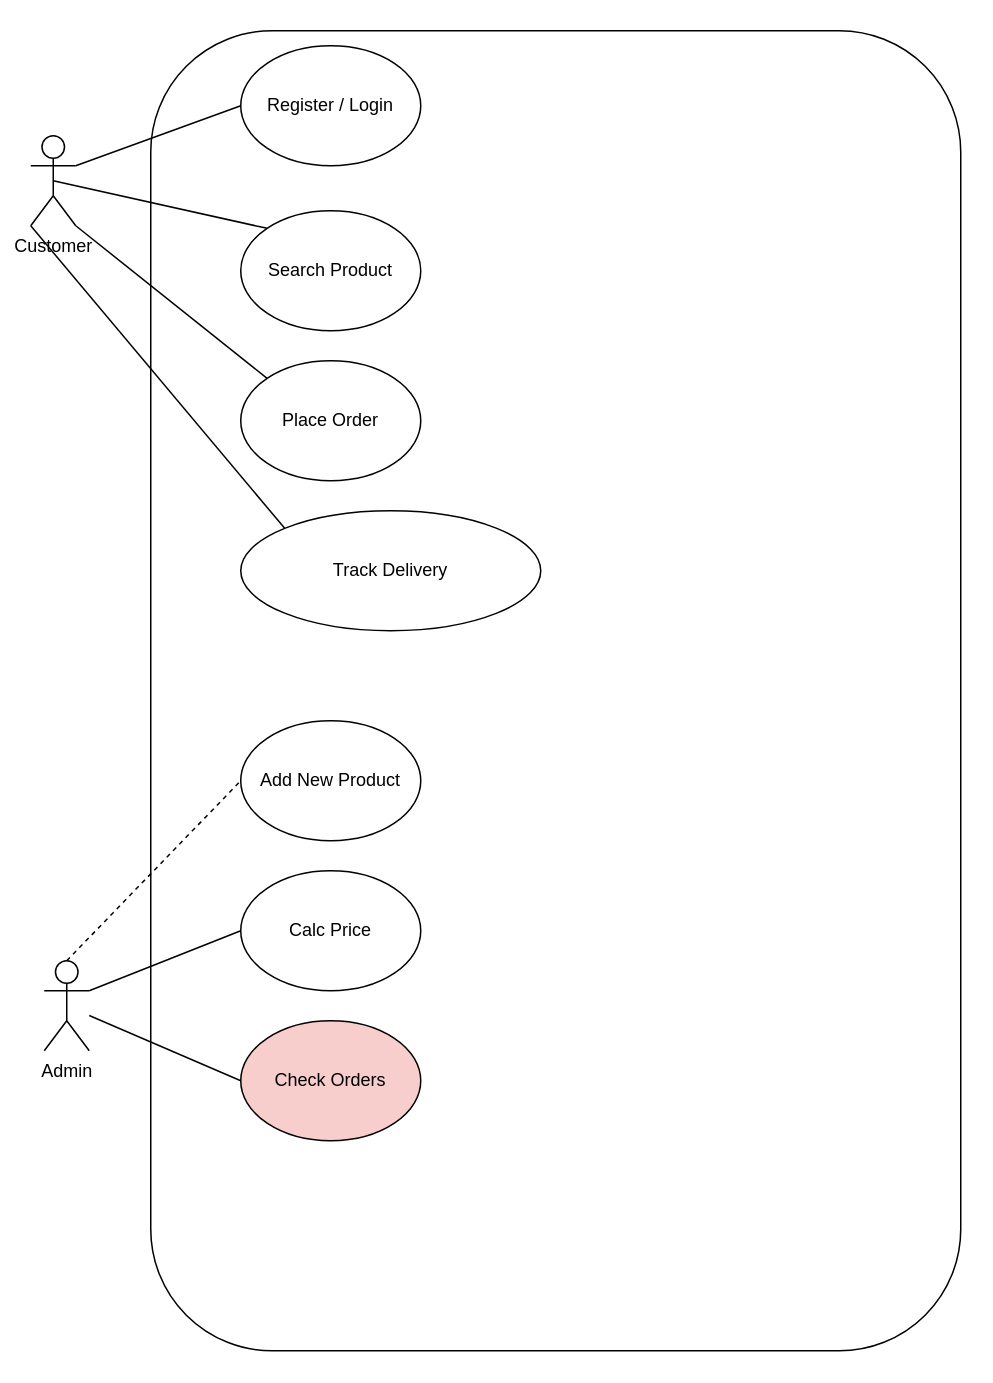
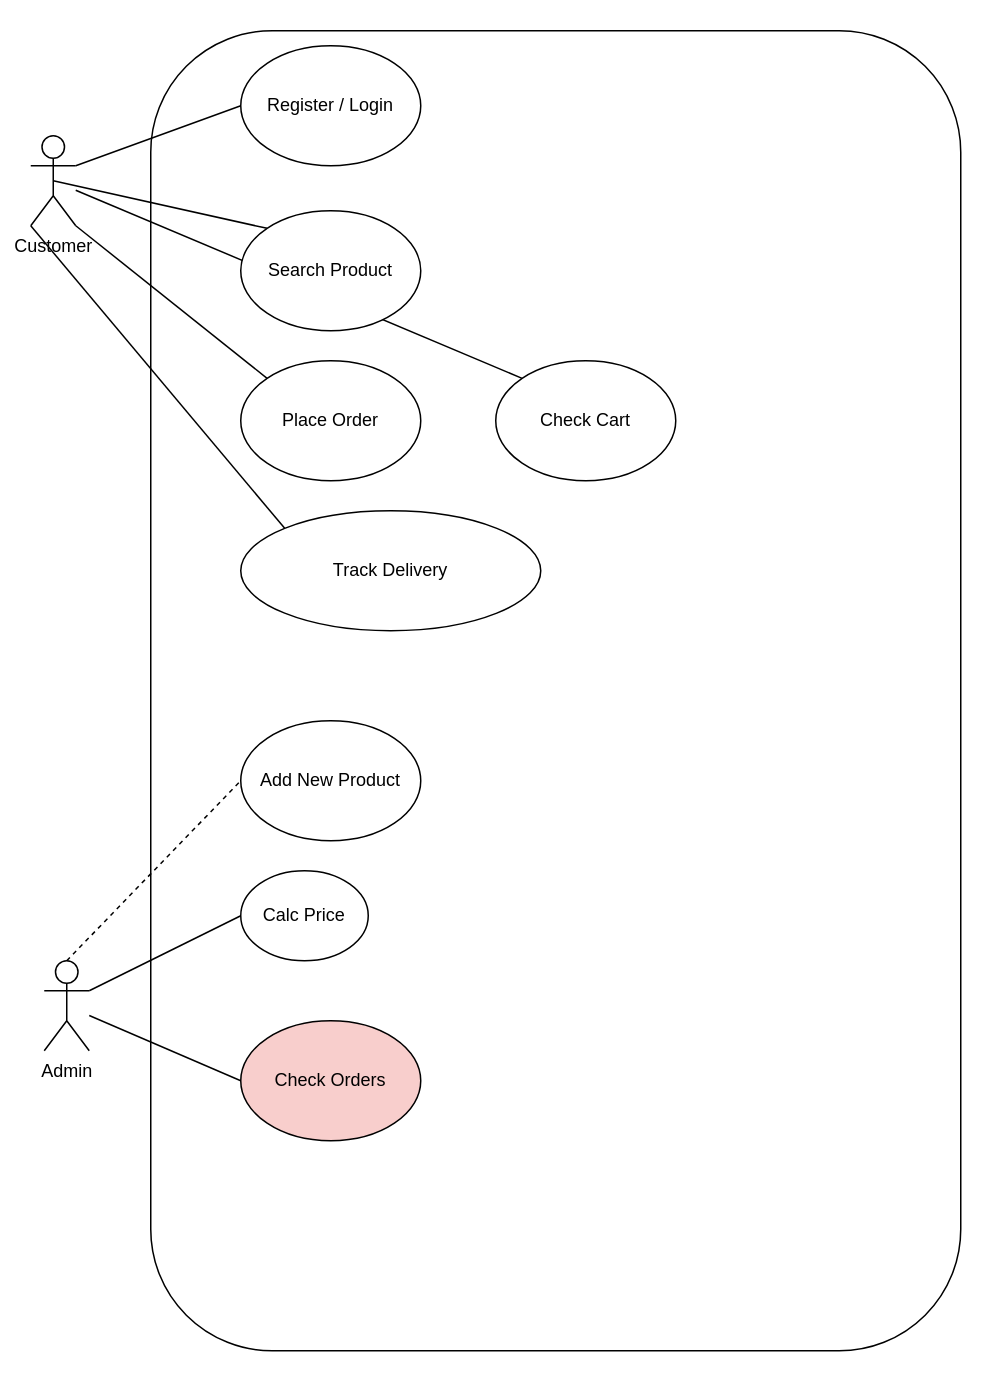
edge "Customer" -- "Check Cart": added
node "Check Cart": added
node "Calc Price": size 180x120 -> 128x90
